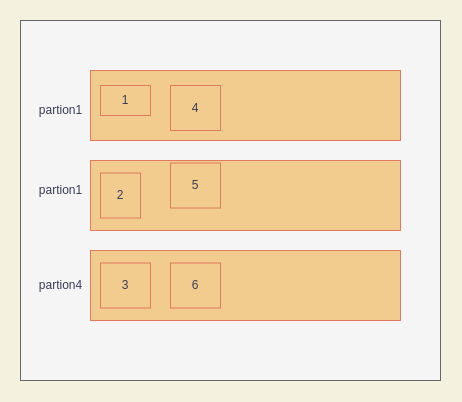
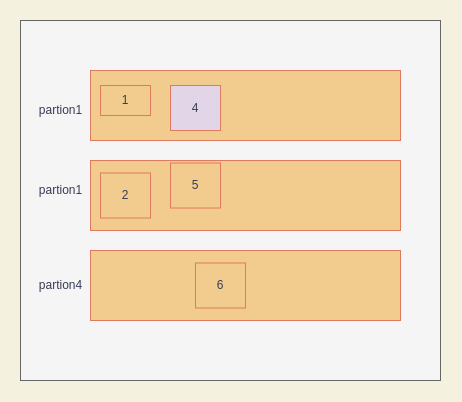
node "4": fillcolor #f2cc8f -> #e1d5e7
node "2": size 40x45 -> 50x45
node "3": removed
node "6": moved (196, 286) -> (221, 286)
